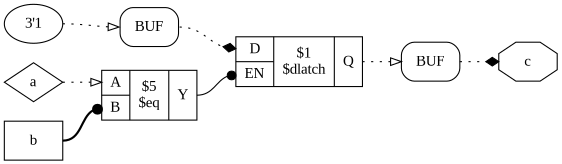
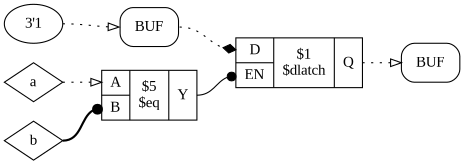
node "c": removed
node "b": shape box -> diamond
